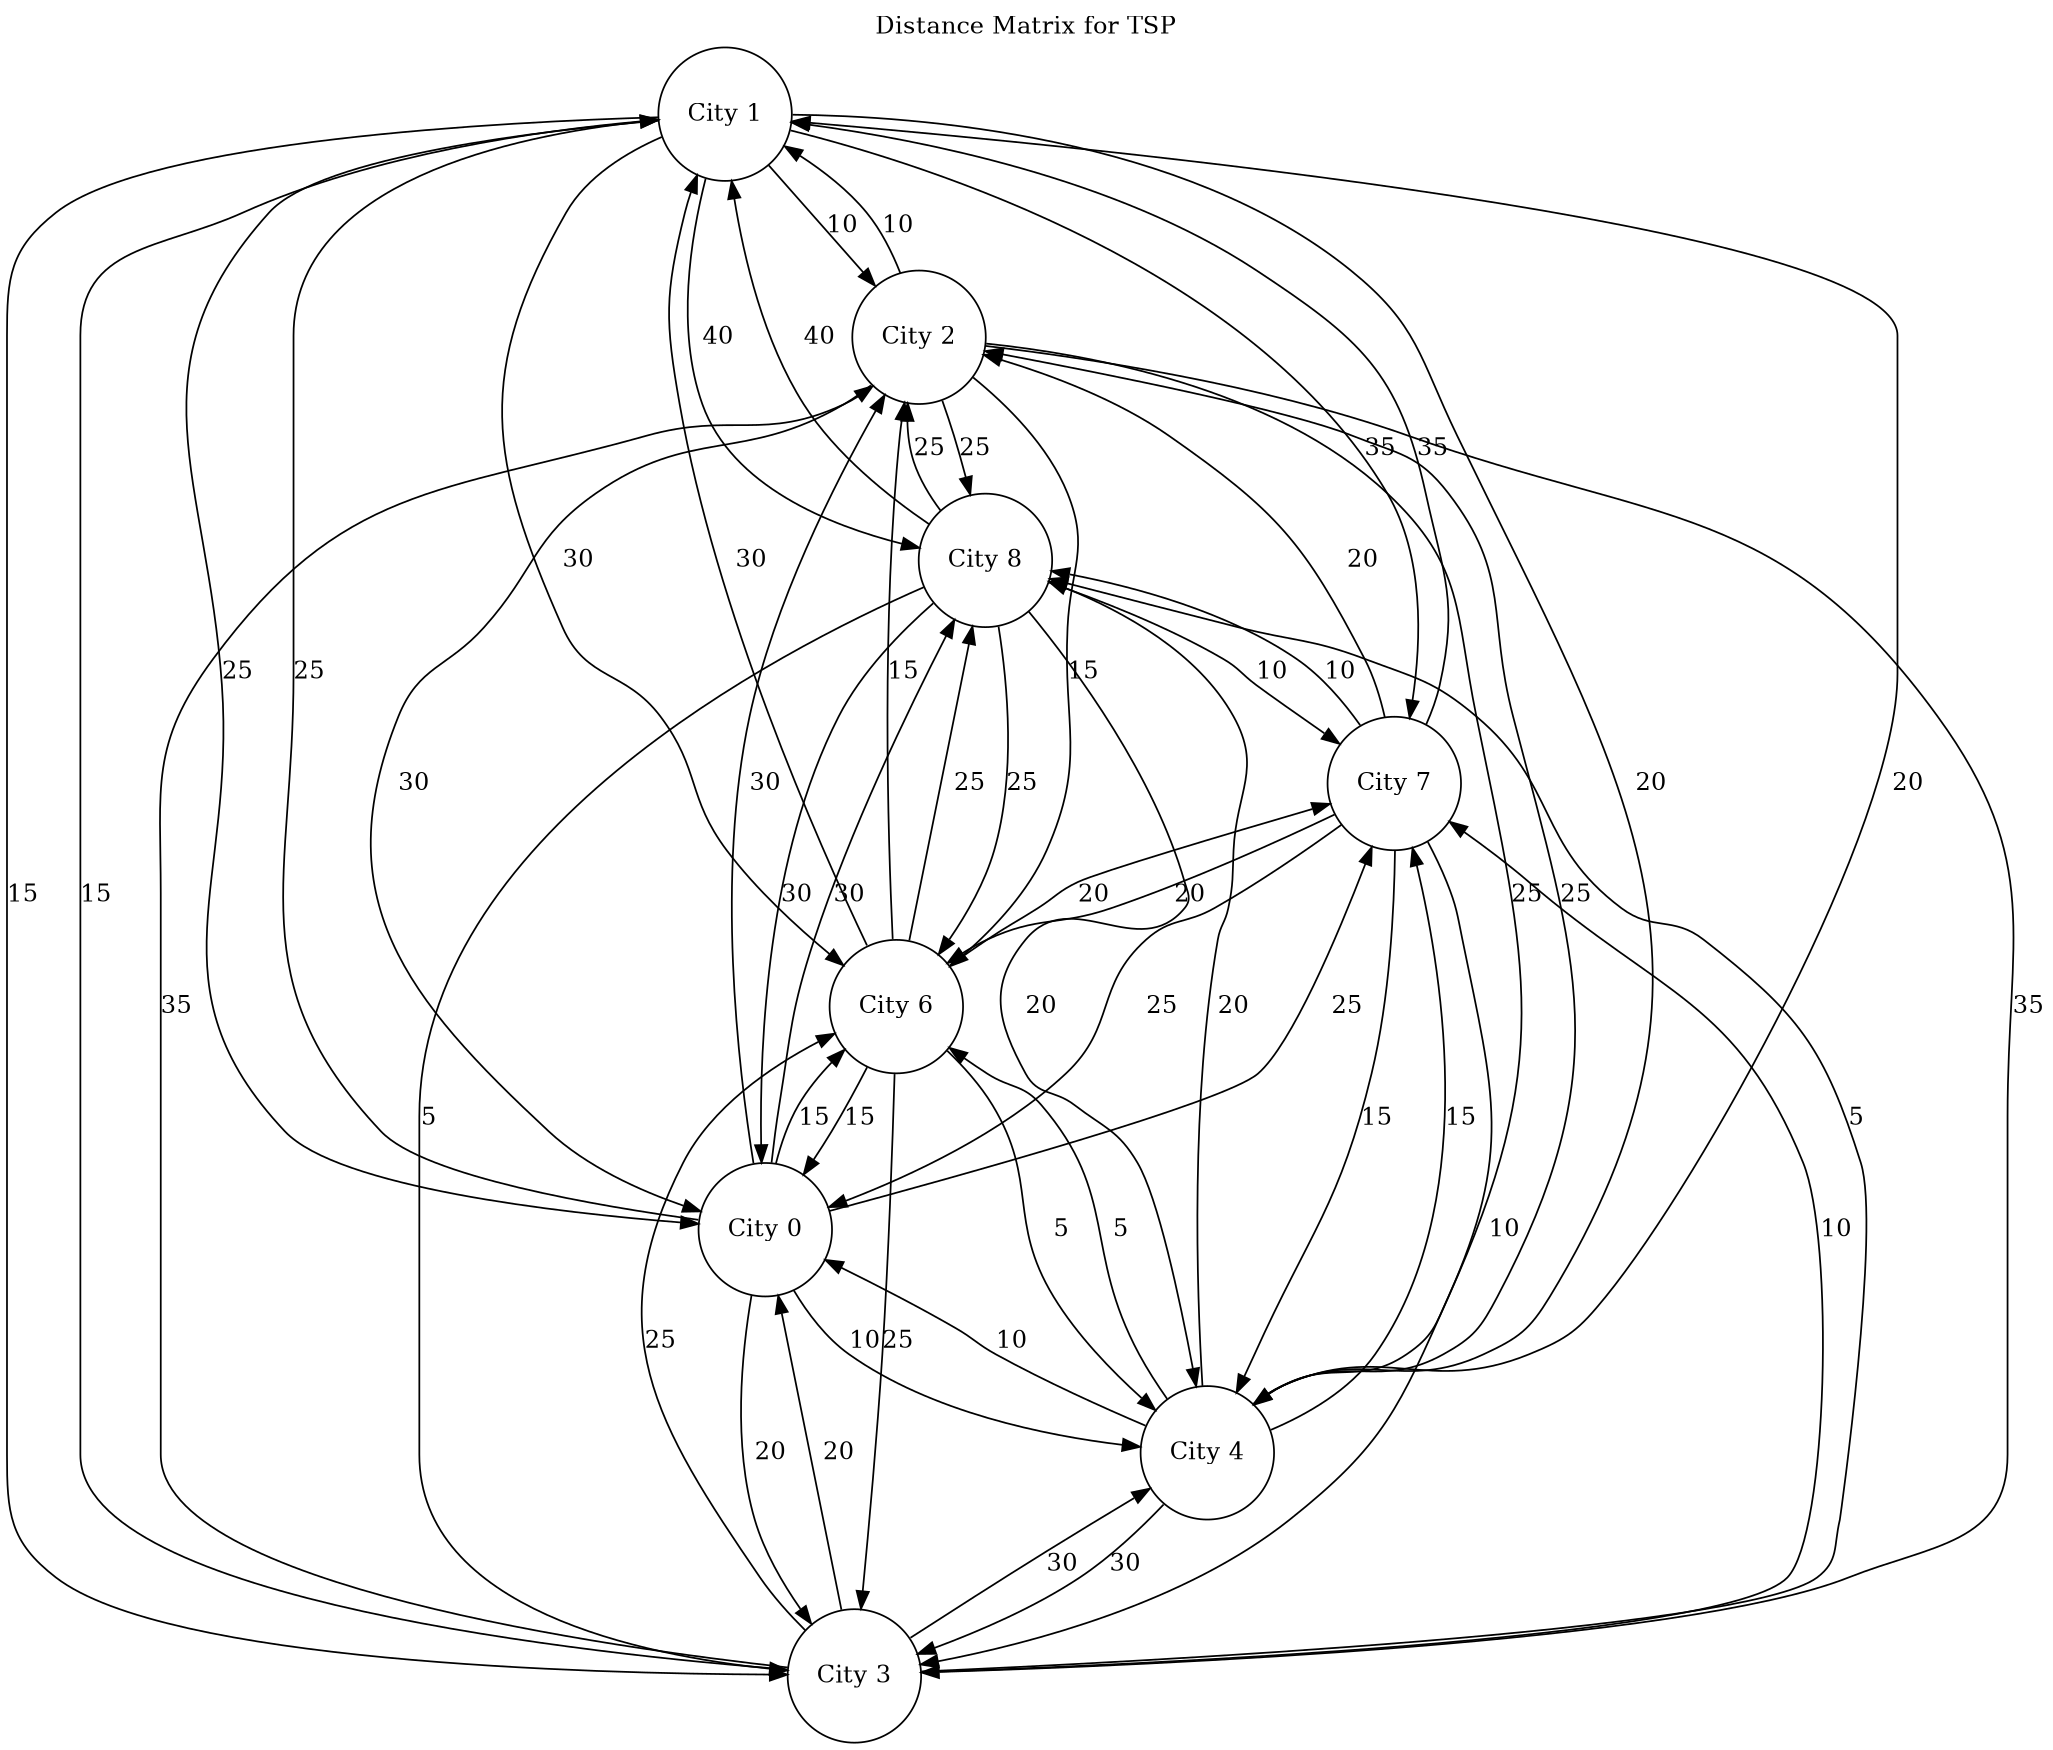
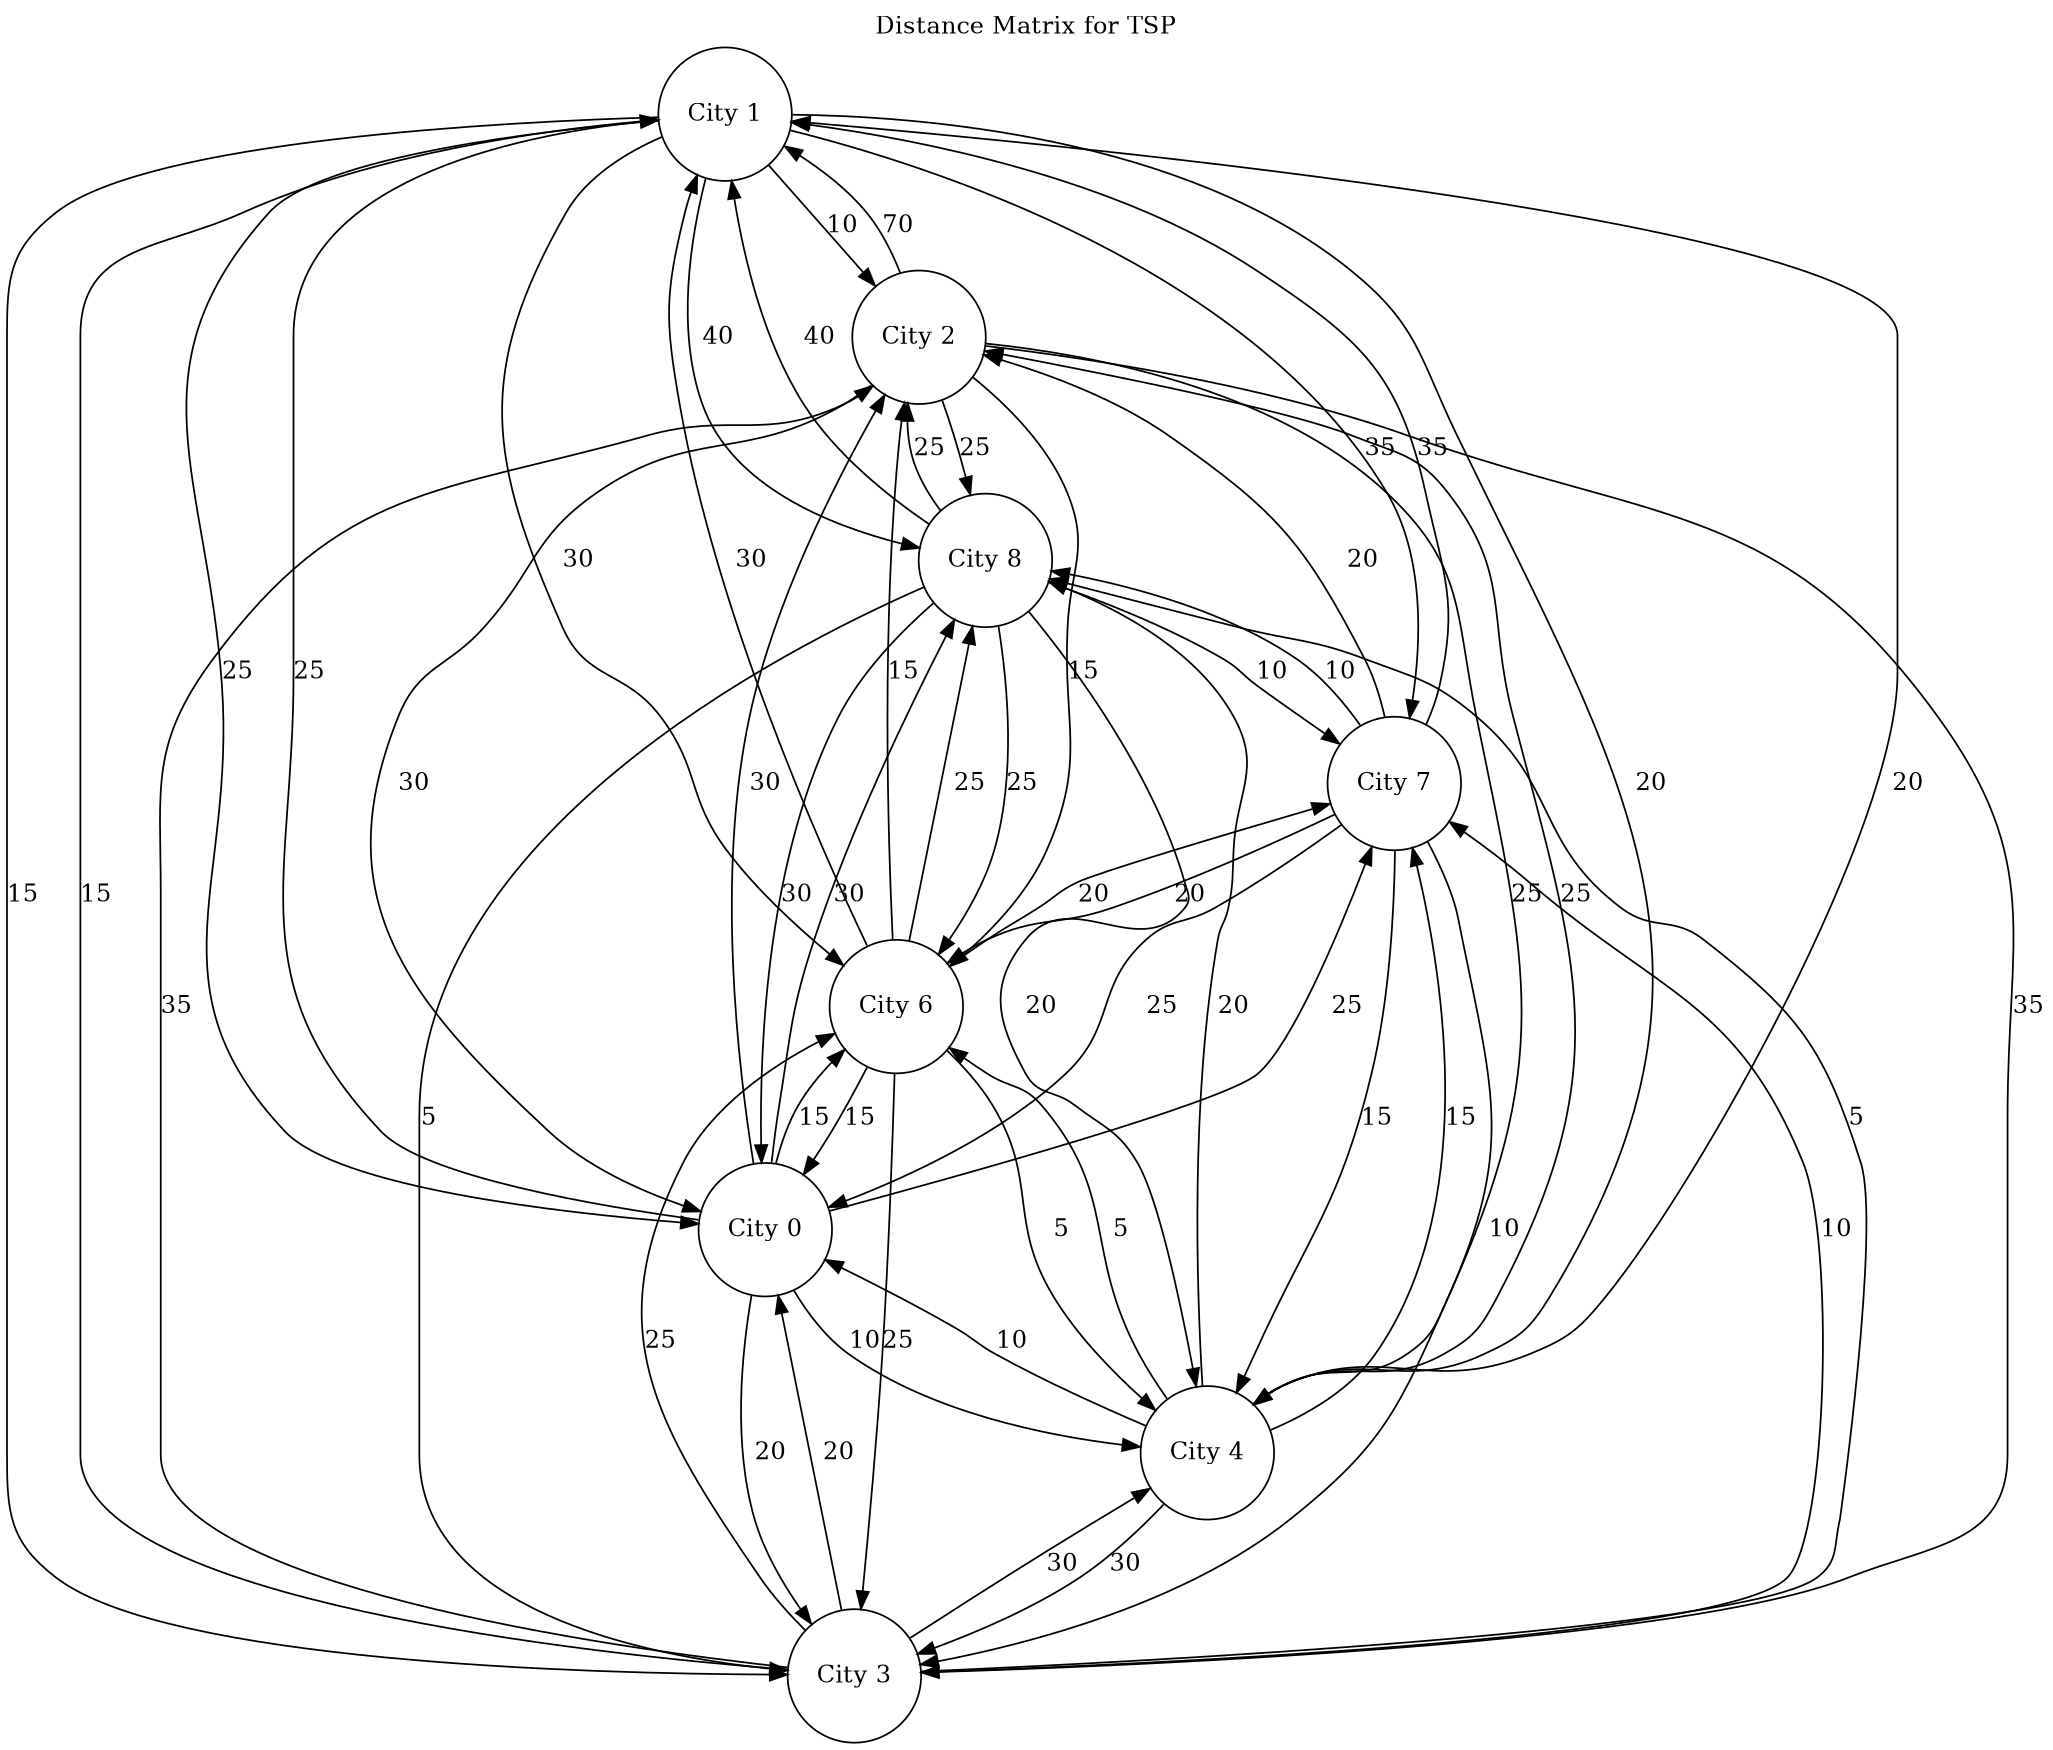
edge "City 2" -> "City 1": label "10" -> "70"
